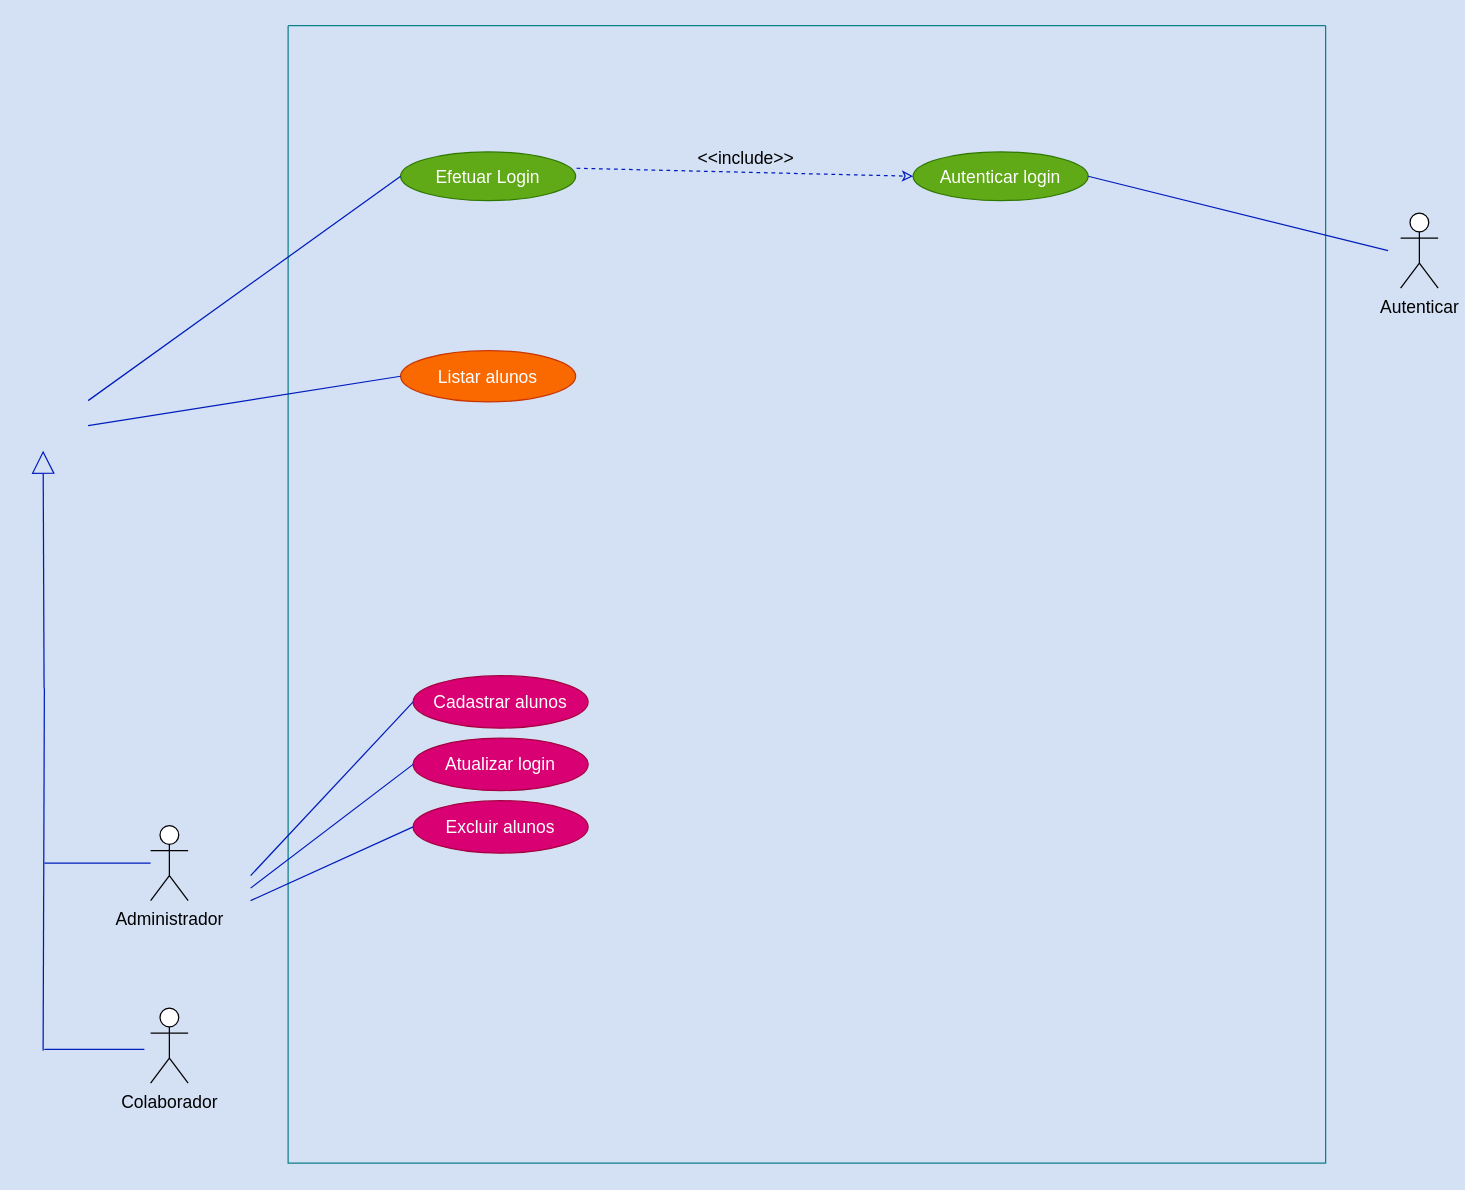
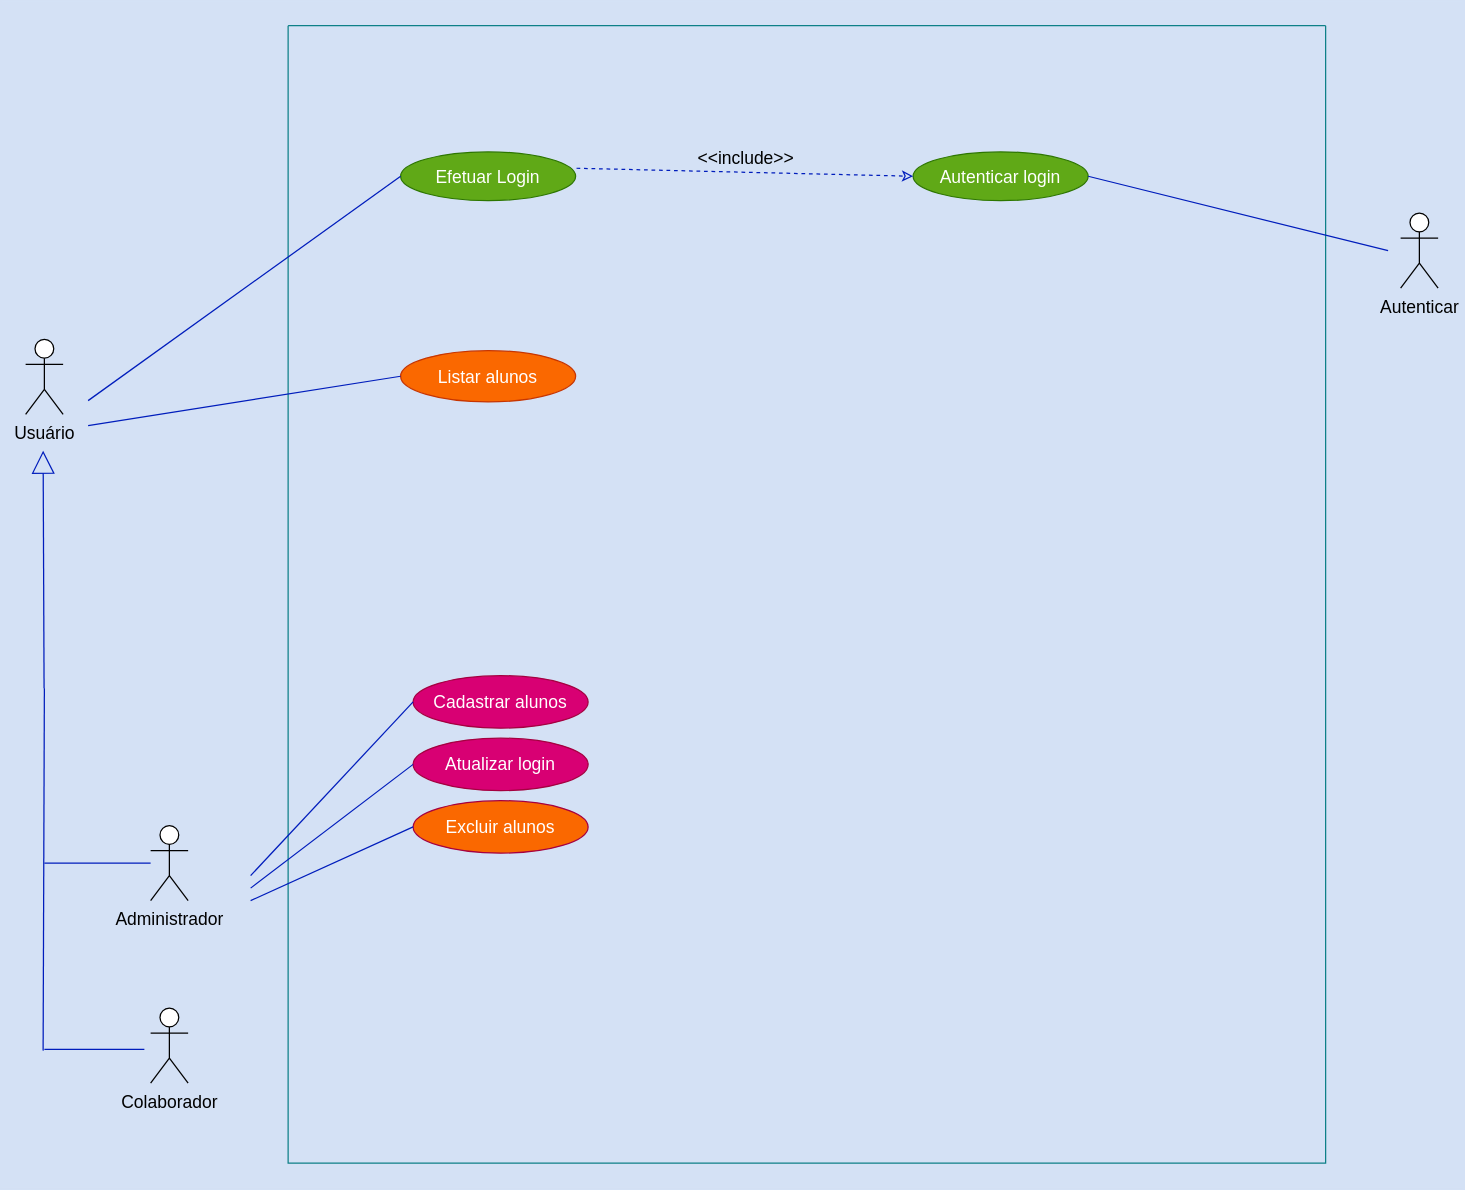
node "Usuário": added
node "Excluir alunos": fillcolor #d80073 -> #fa6800
